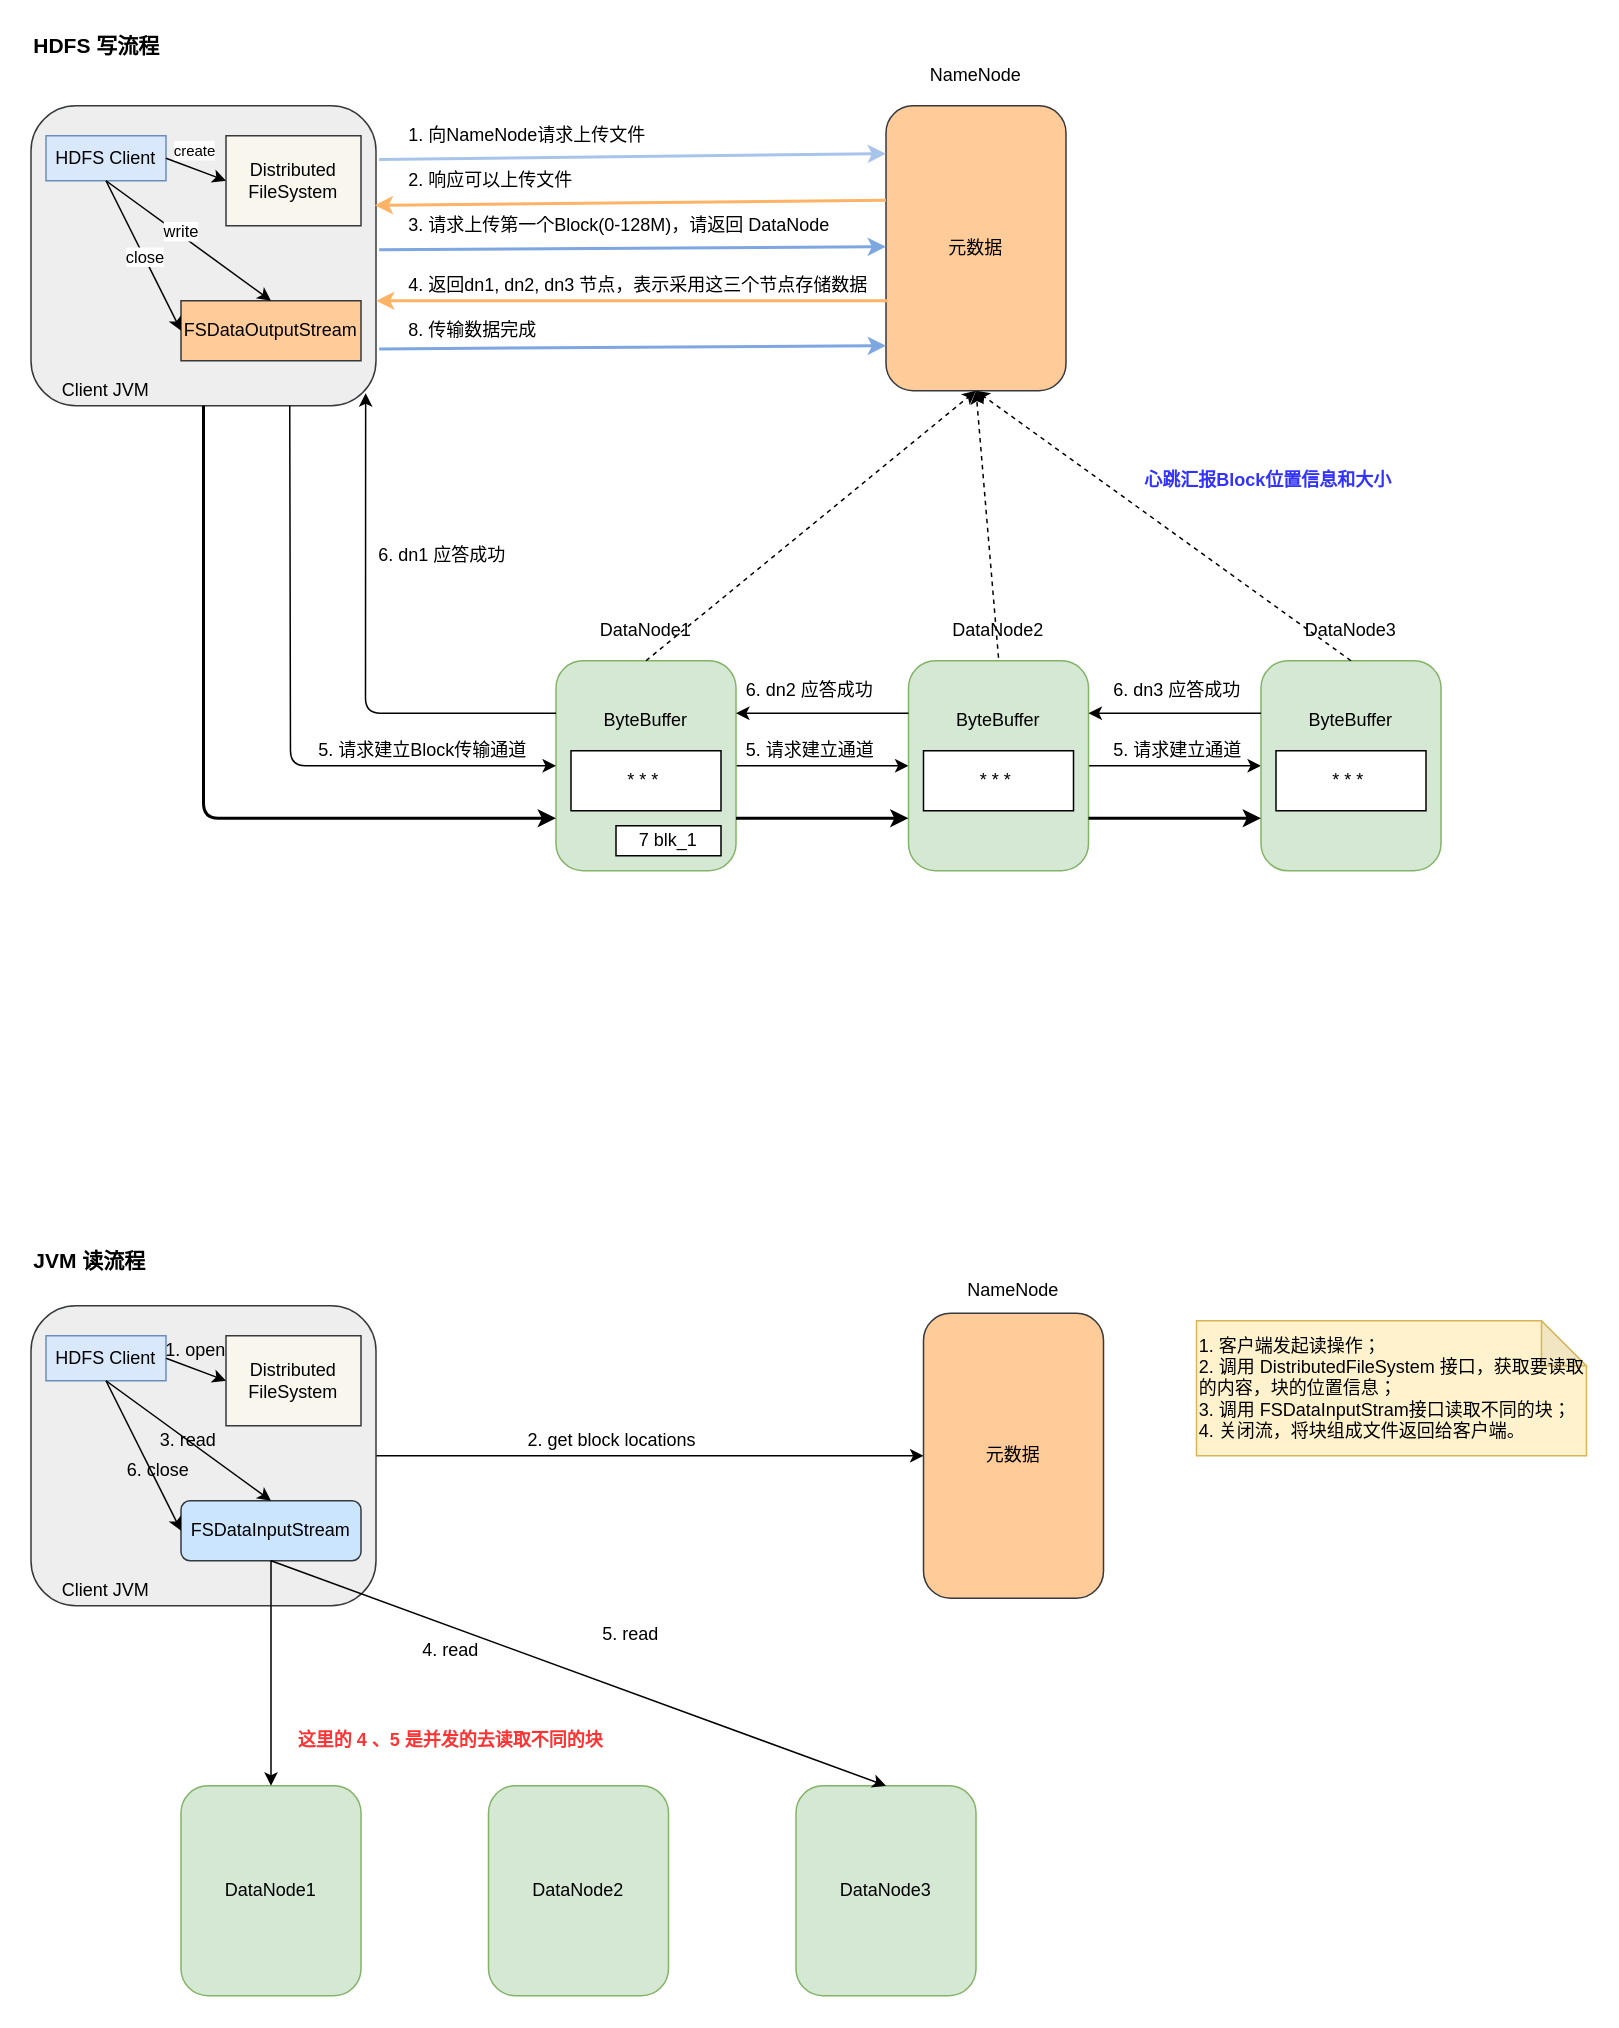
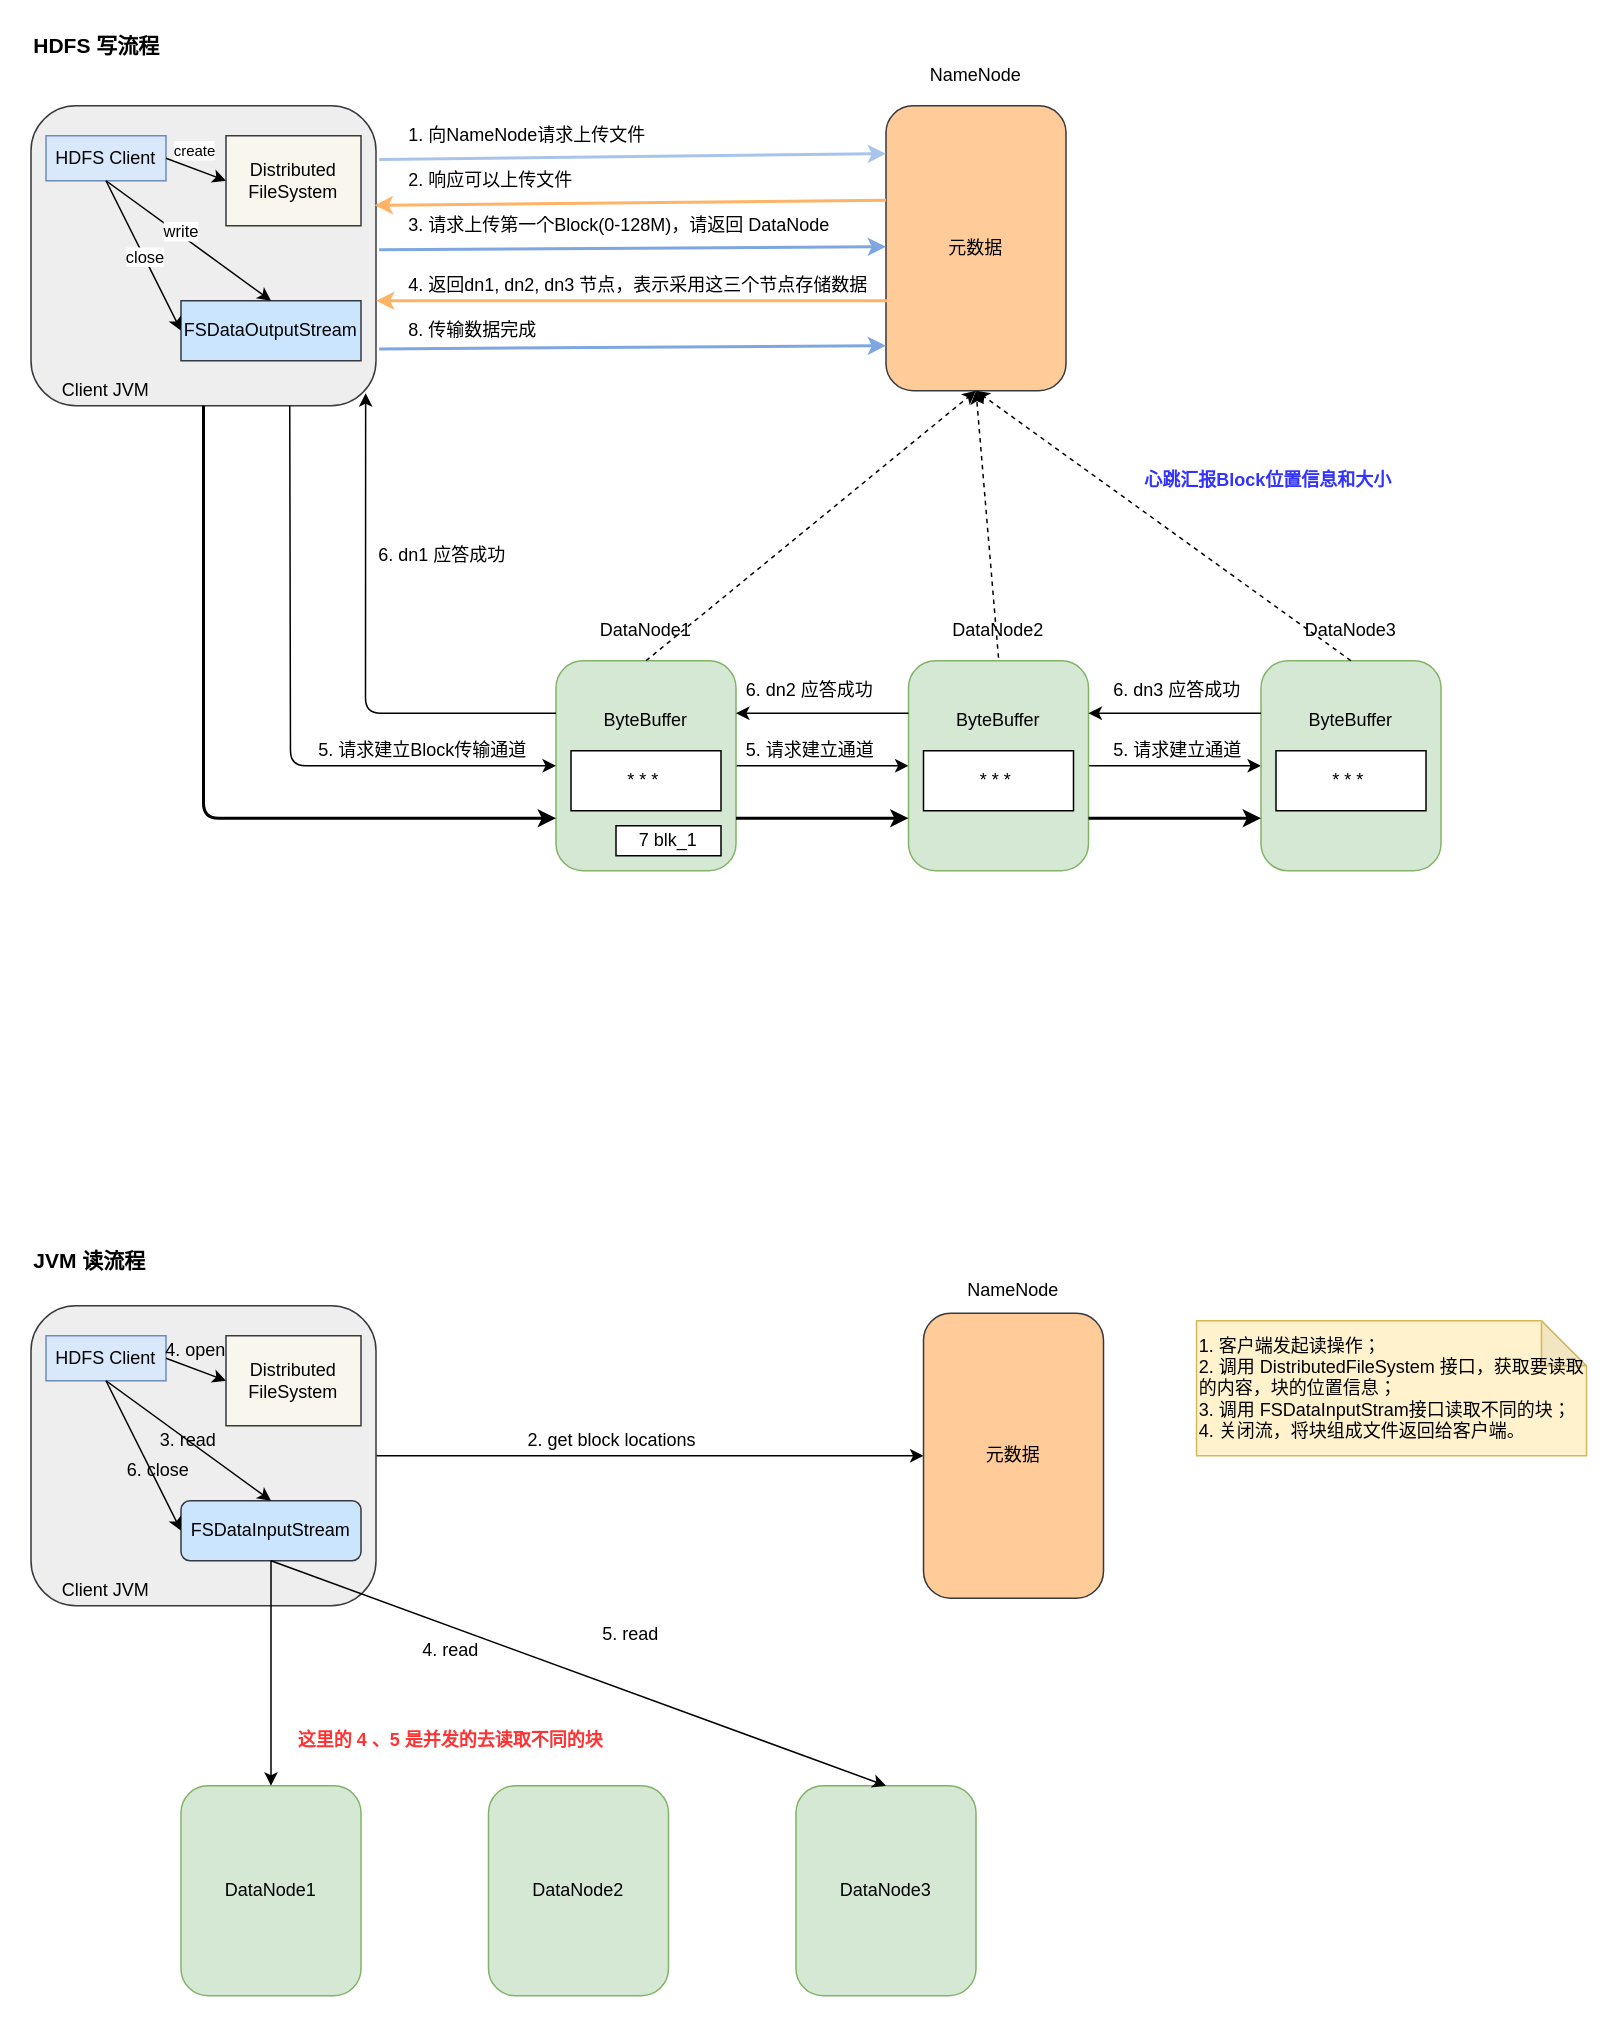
node "FSDataOutputStream": fillcolor #ffcc99 -> #cce5ff
node "1. open": label "1. open" -> "4. open"
